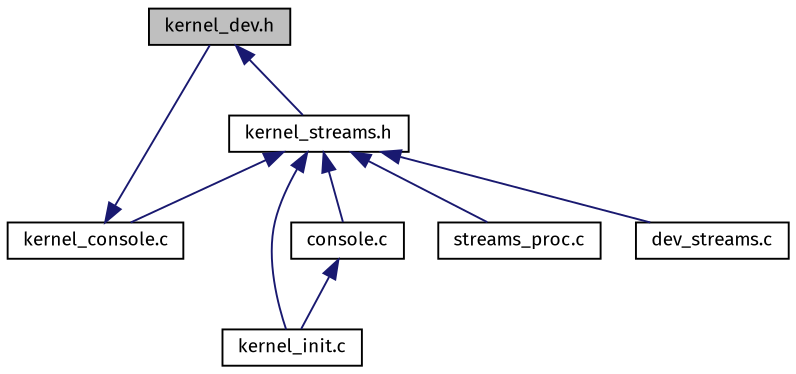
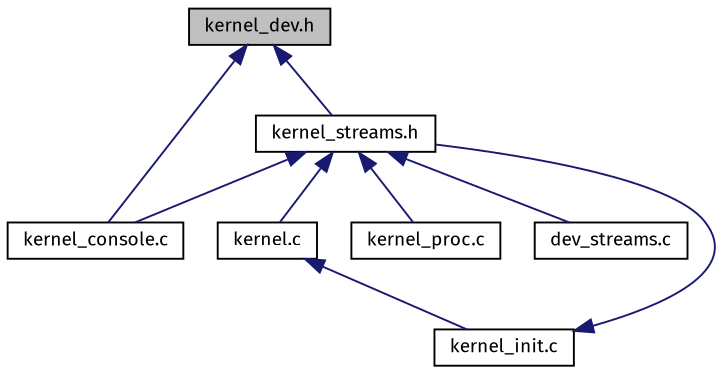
edge "kernel_dev.h" -> "kernel_console.c": reversed
node "console.c": label "console.c" -> "kernel.c"
node "streams_proc.c": label "streams_proc.c" -> "kernel_proc.c"
edge "kernel_init.c" -> "kernel_streams.h": reversed
